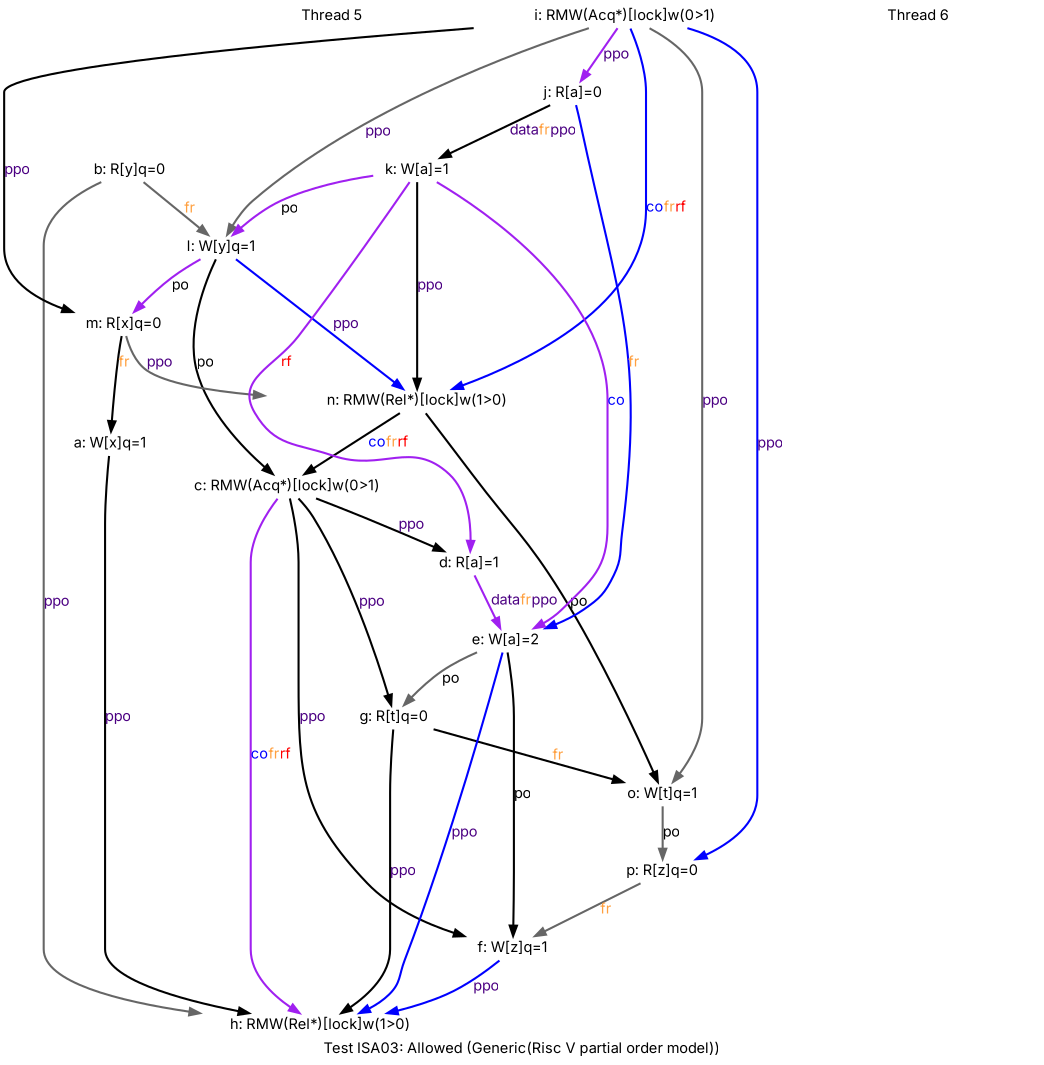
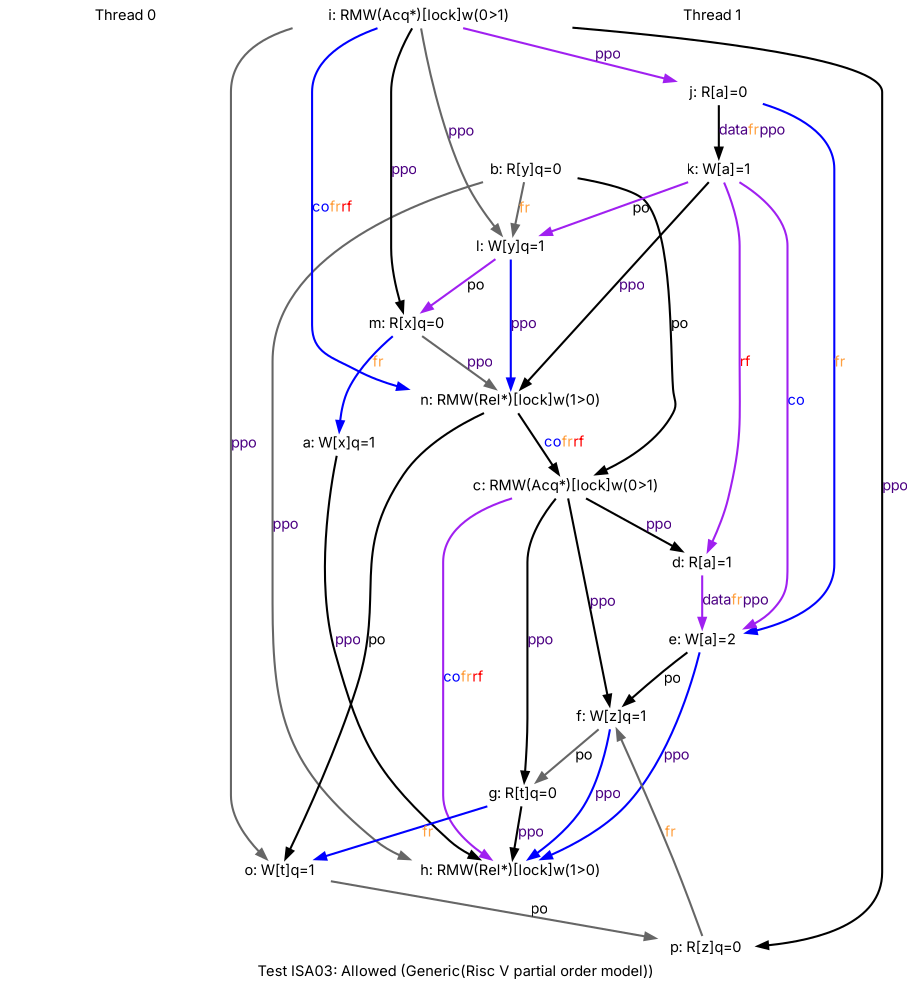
node "Thread 5": label "Thread 5" -> "Thread 0"
node "Thread 6": label "Thread 6" -> "Thread 1"
edge "l: W[y]q=1" -> "c: RMW(Acq*)[lock]w(0>1)": now "b: R[y]q=0" -> "c: RMW(Acq*)[lock]w(0>1)"
edge "m: R[x]q=0" -> "a: W[x]q=1": color black -> blue
edge "i: RMW(Acq*)[lock]w(0>1)" -> "p: R[z]q=0": color blue -> black
edge "e: W[a]=2" -> "g: R[t]q=0": now "f: W[z]q=1" -> "g: R[t]q=0"
edge "g: R[t]q=0" -> "o: W[t]q=1": color black -> blue
